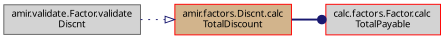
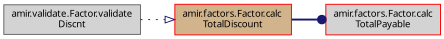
node "amir.factors.Discnt.calc TotalDiscount": label "amir.factors.Discnt.calc TotalDiscount" -> "amir.factors.Factor.calc TotalDiscount"
node "calc.factors.Factor.calc TotalPayable": label "calc.factors.Factor.calc TotalPayable" -> "amir.factors.Factor.calc TotalPayable"
